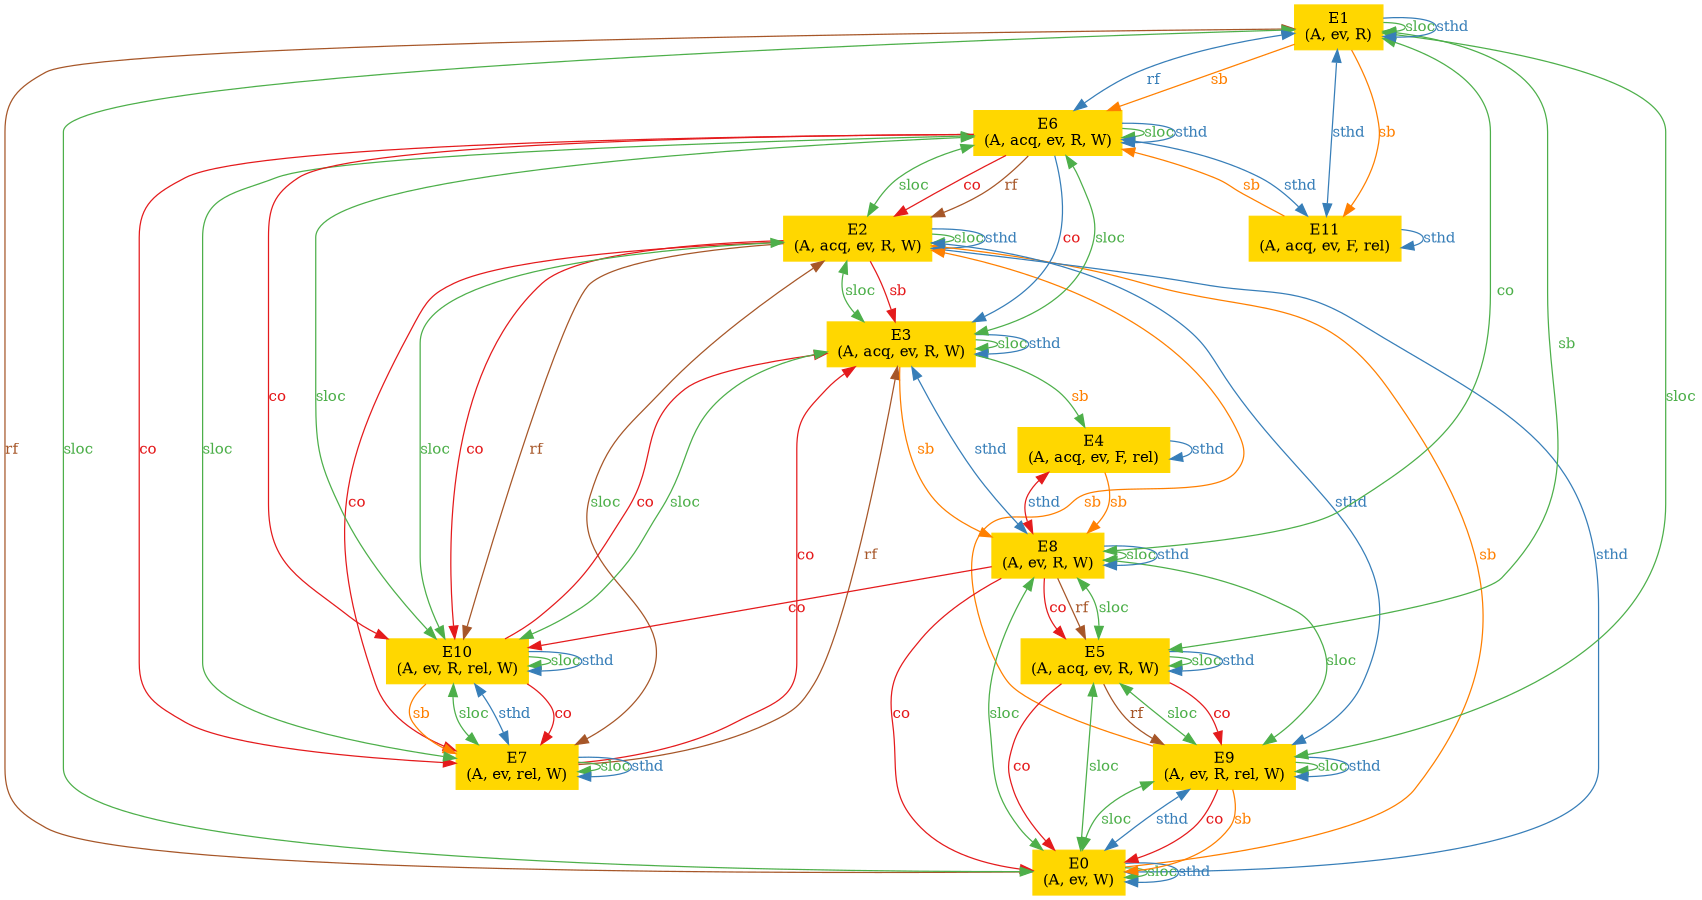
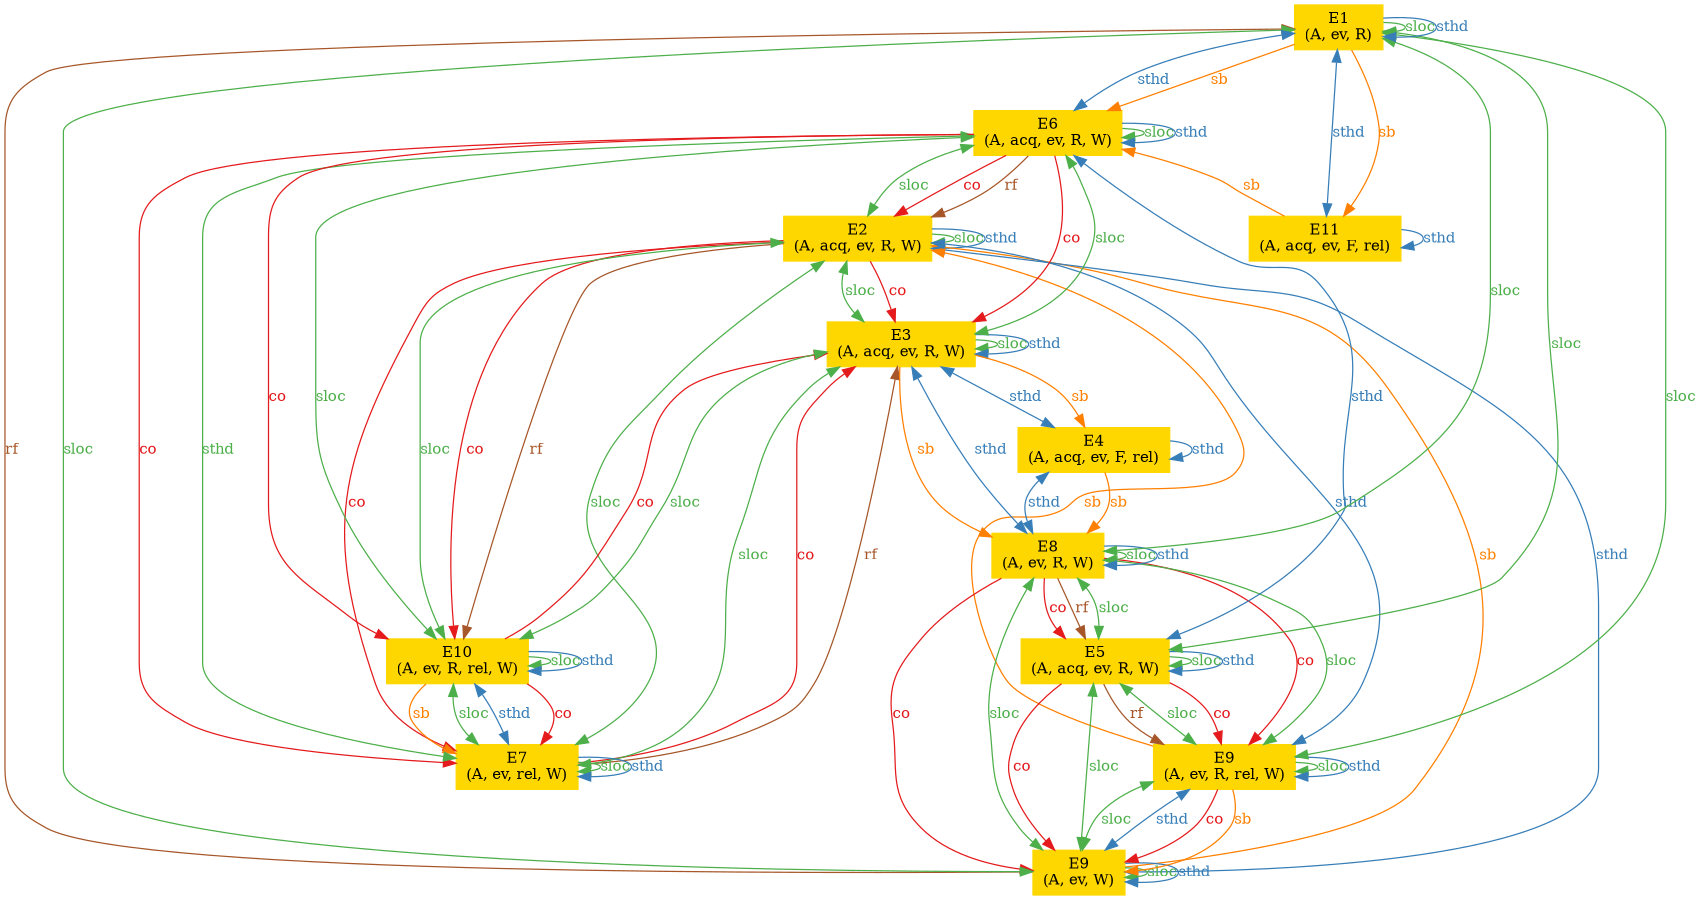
edge "E1 (A, ev, R)" -- "E6 (A, acq, ev, R, W)": label "rf" -> "sthd"
edge "E6 (A, acq, ev, R, W)" -- "E11 (A, acq, ev, F, rel)": now "E6 (A, acq, ev, R, W)" -- "E5 (A, acq, ev, R, W)"
edge "E6 (A, acq, ev, R, W)" -> "E3 (A, acq, ev, R, W)": color #377eb8 -> #e41a1c
edge "E2 (A, acq, ev, R, W)" -> "E3 (A, acq, ev, R, W)": label "sb" -> "co"
edge "E1 (A, ev, R)" -- "E8 (A, ev, R, W)": label "co" -> "sloc"
edge "E1 (A, ev, R)" -- "E5 (A, acq, ev, R, W)": label "sb" -> "sloc"
edge "E3 (A, acq, ev, R, W)" -> "E4 (A, acq, ev, F, rel)": color #4daf4a -> #ff7f00
edge "E3 (A, acq, ev, R, W)" -- "E4 (A, acq, ev, F, rel)": added, label "sthd"
edge "E6 (A, acq, ev, R, W)" -- "E7 (A, ev, rel, W)": label "sloc" -> "sthd"
edge "E2 (A, acq, ev, R, W)" -- "E7 (A, ev, rel, W)": color #a65628 -> #4daf4a
edge "E4 (A, acq, ev, F, rel)" -- "E8 (A, ev, R, W)": color #e41a1c -> #377eb8
edge "E3 (A, acq, ev, R, W)" -- "E7 (A, ev, rel, W)": added, label "sloc"
edge "E8 (A, ev, R, W)" -> "E10 (A, ev, R, rel, W)": now "E8 (A, ev, R, W)" -> "E9 (A, ev, R, rel, W)"
node "E0 (A, ev, W)": label "E0 (A, ev, W)" -> "E9 (A, ev, W)"
